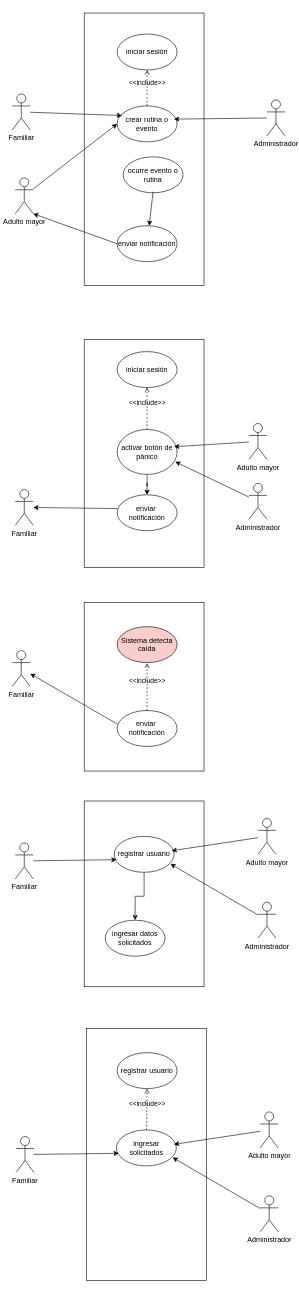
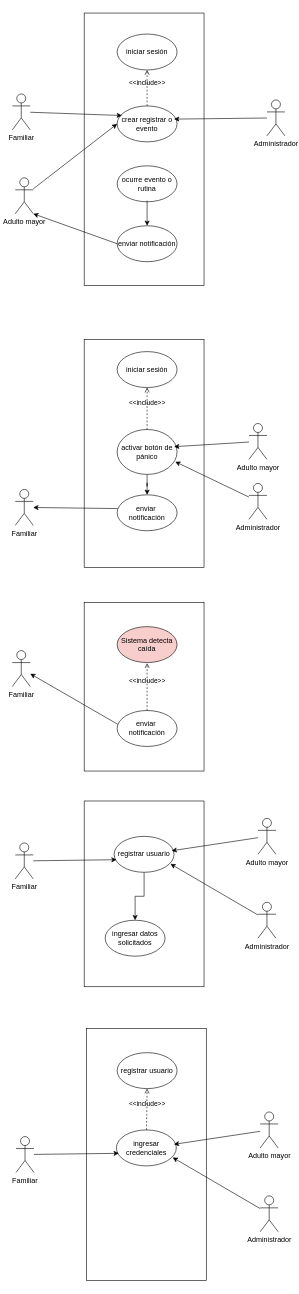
node "crear rutina o evento": label "crear rutina o evento" -> "crear registrar o evento"
node "ocurre evento o rutina": moved (153, 174) -> (147, 183)
node "ingresar solicitados": label "ingresar solicitados" -> "ingresar credenciales"
